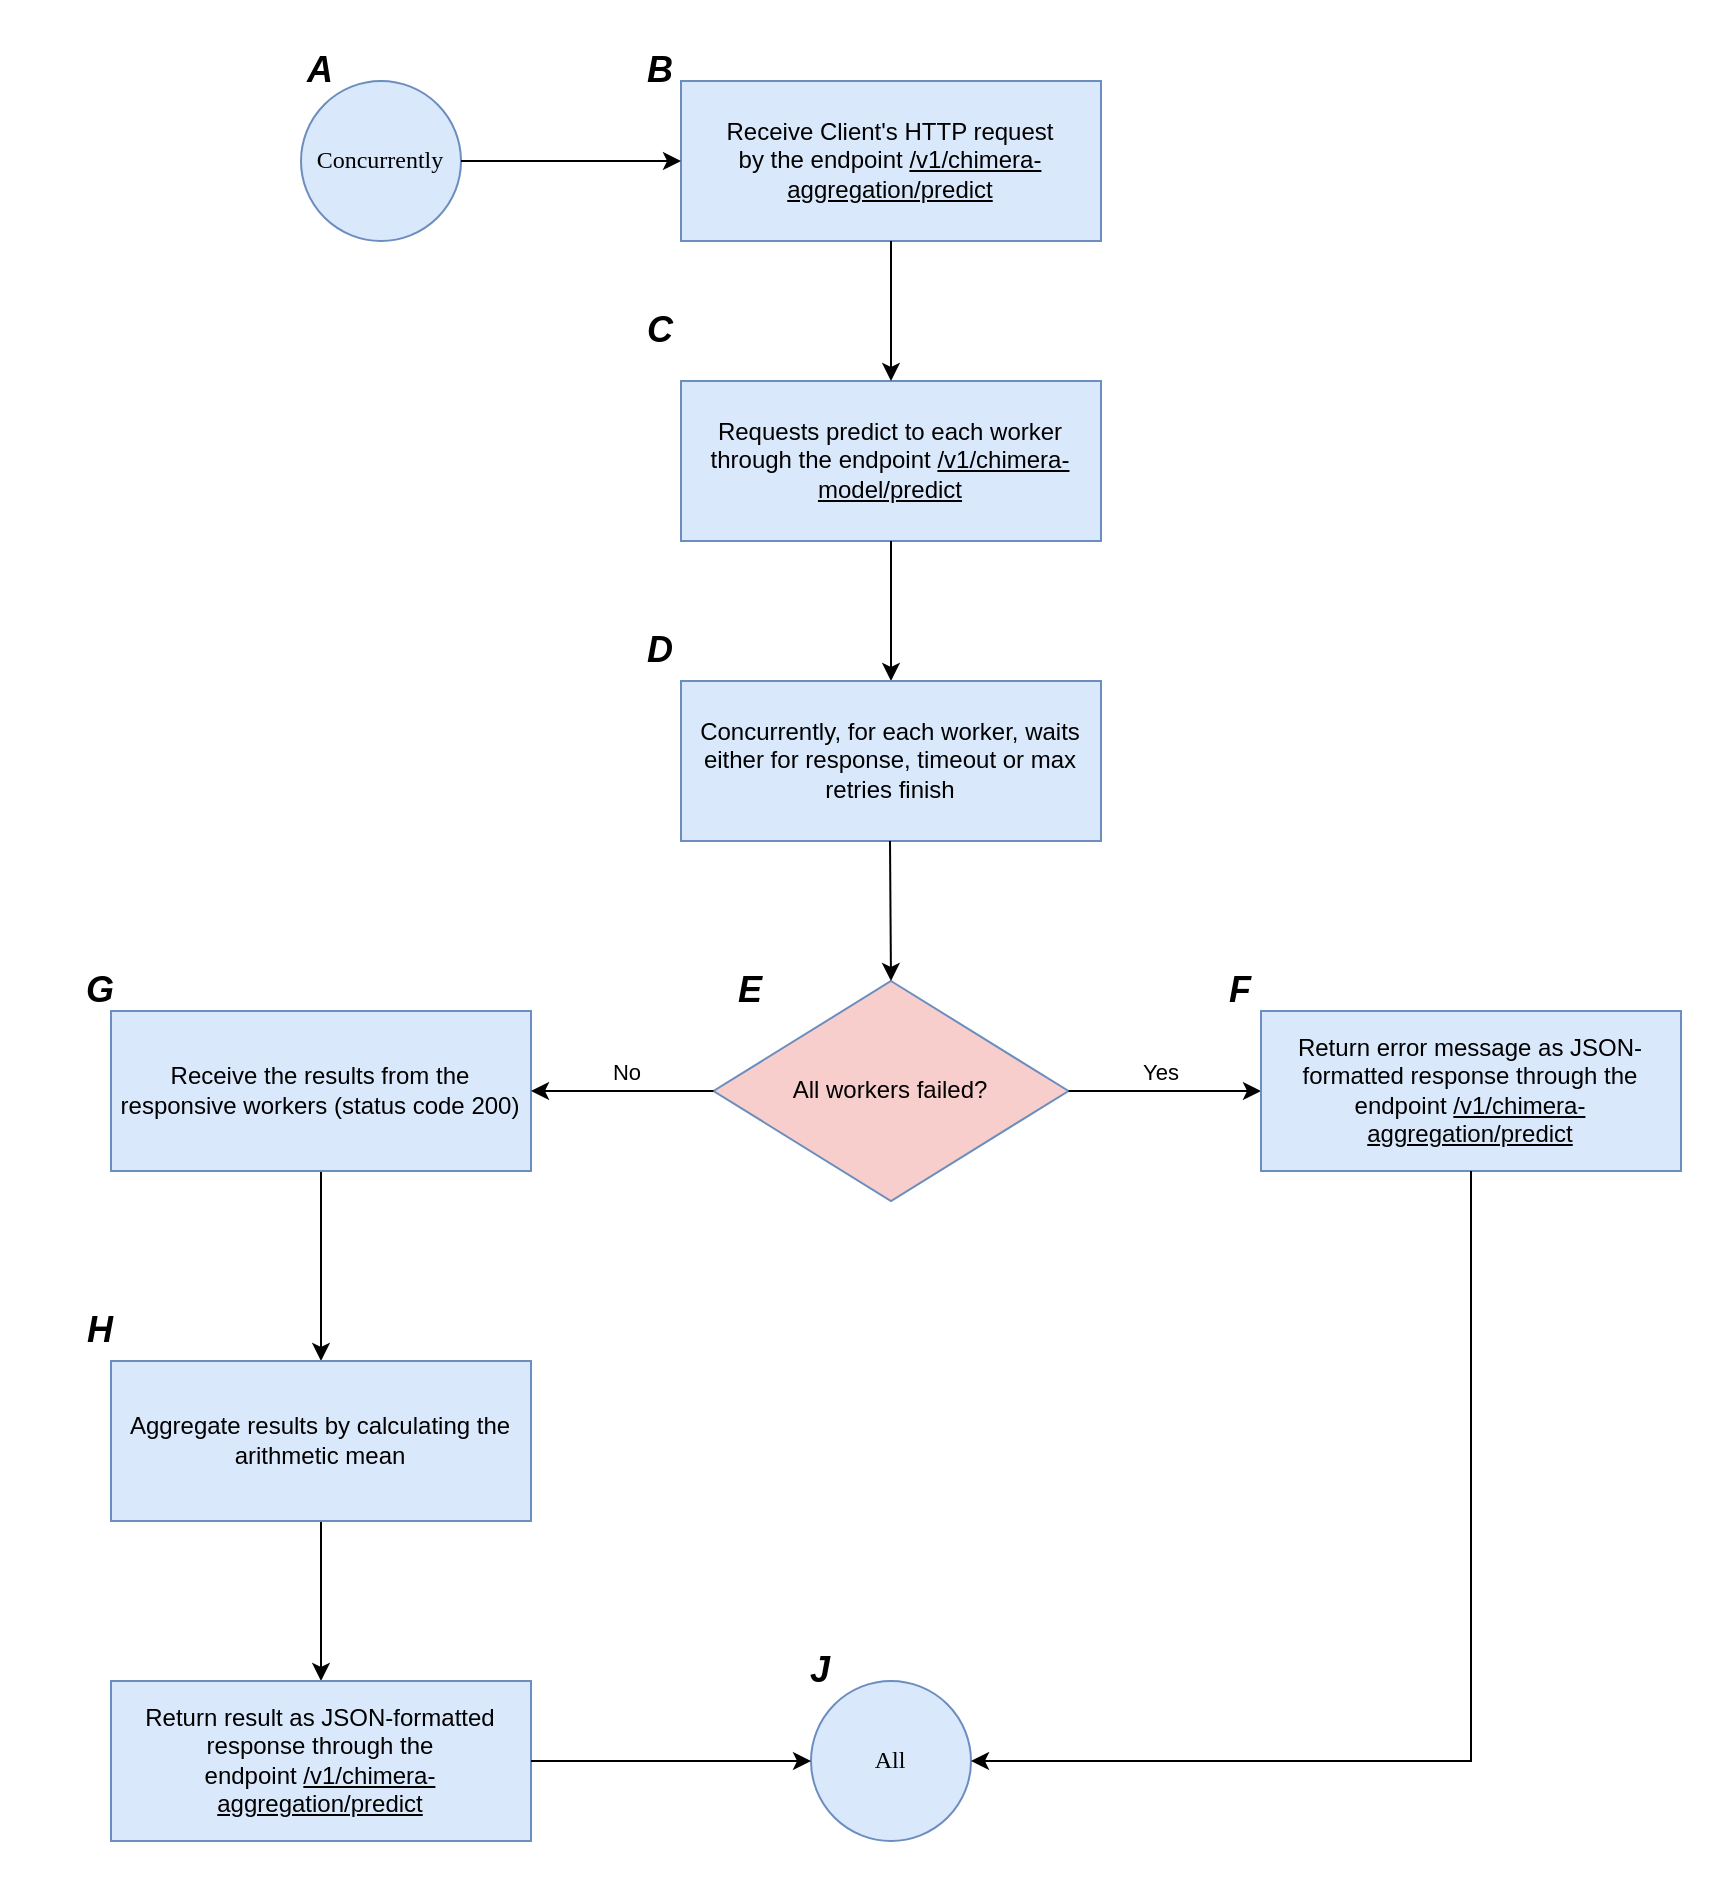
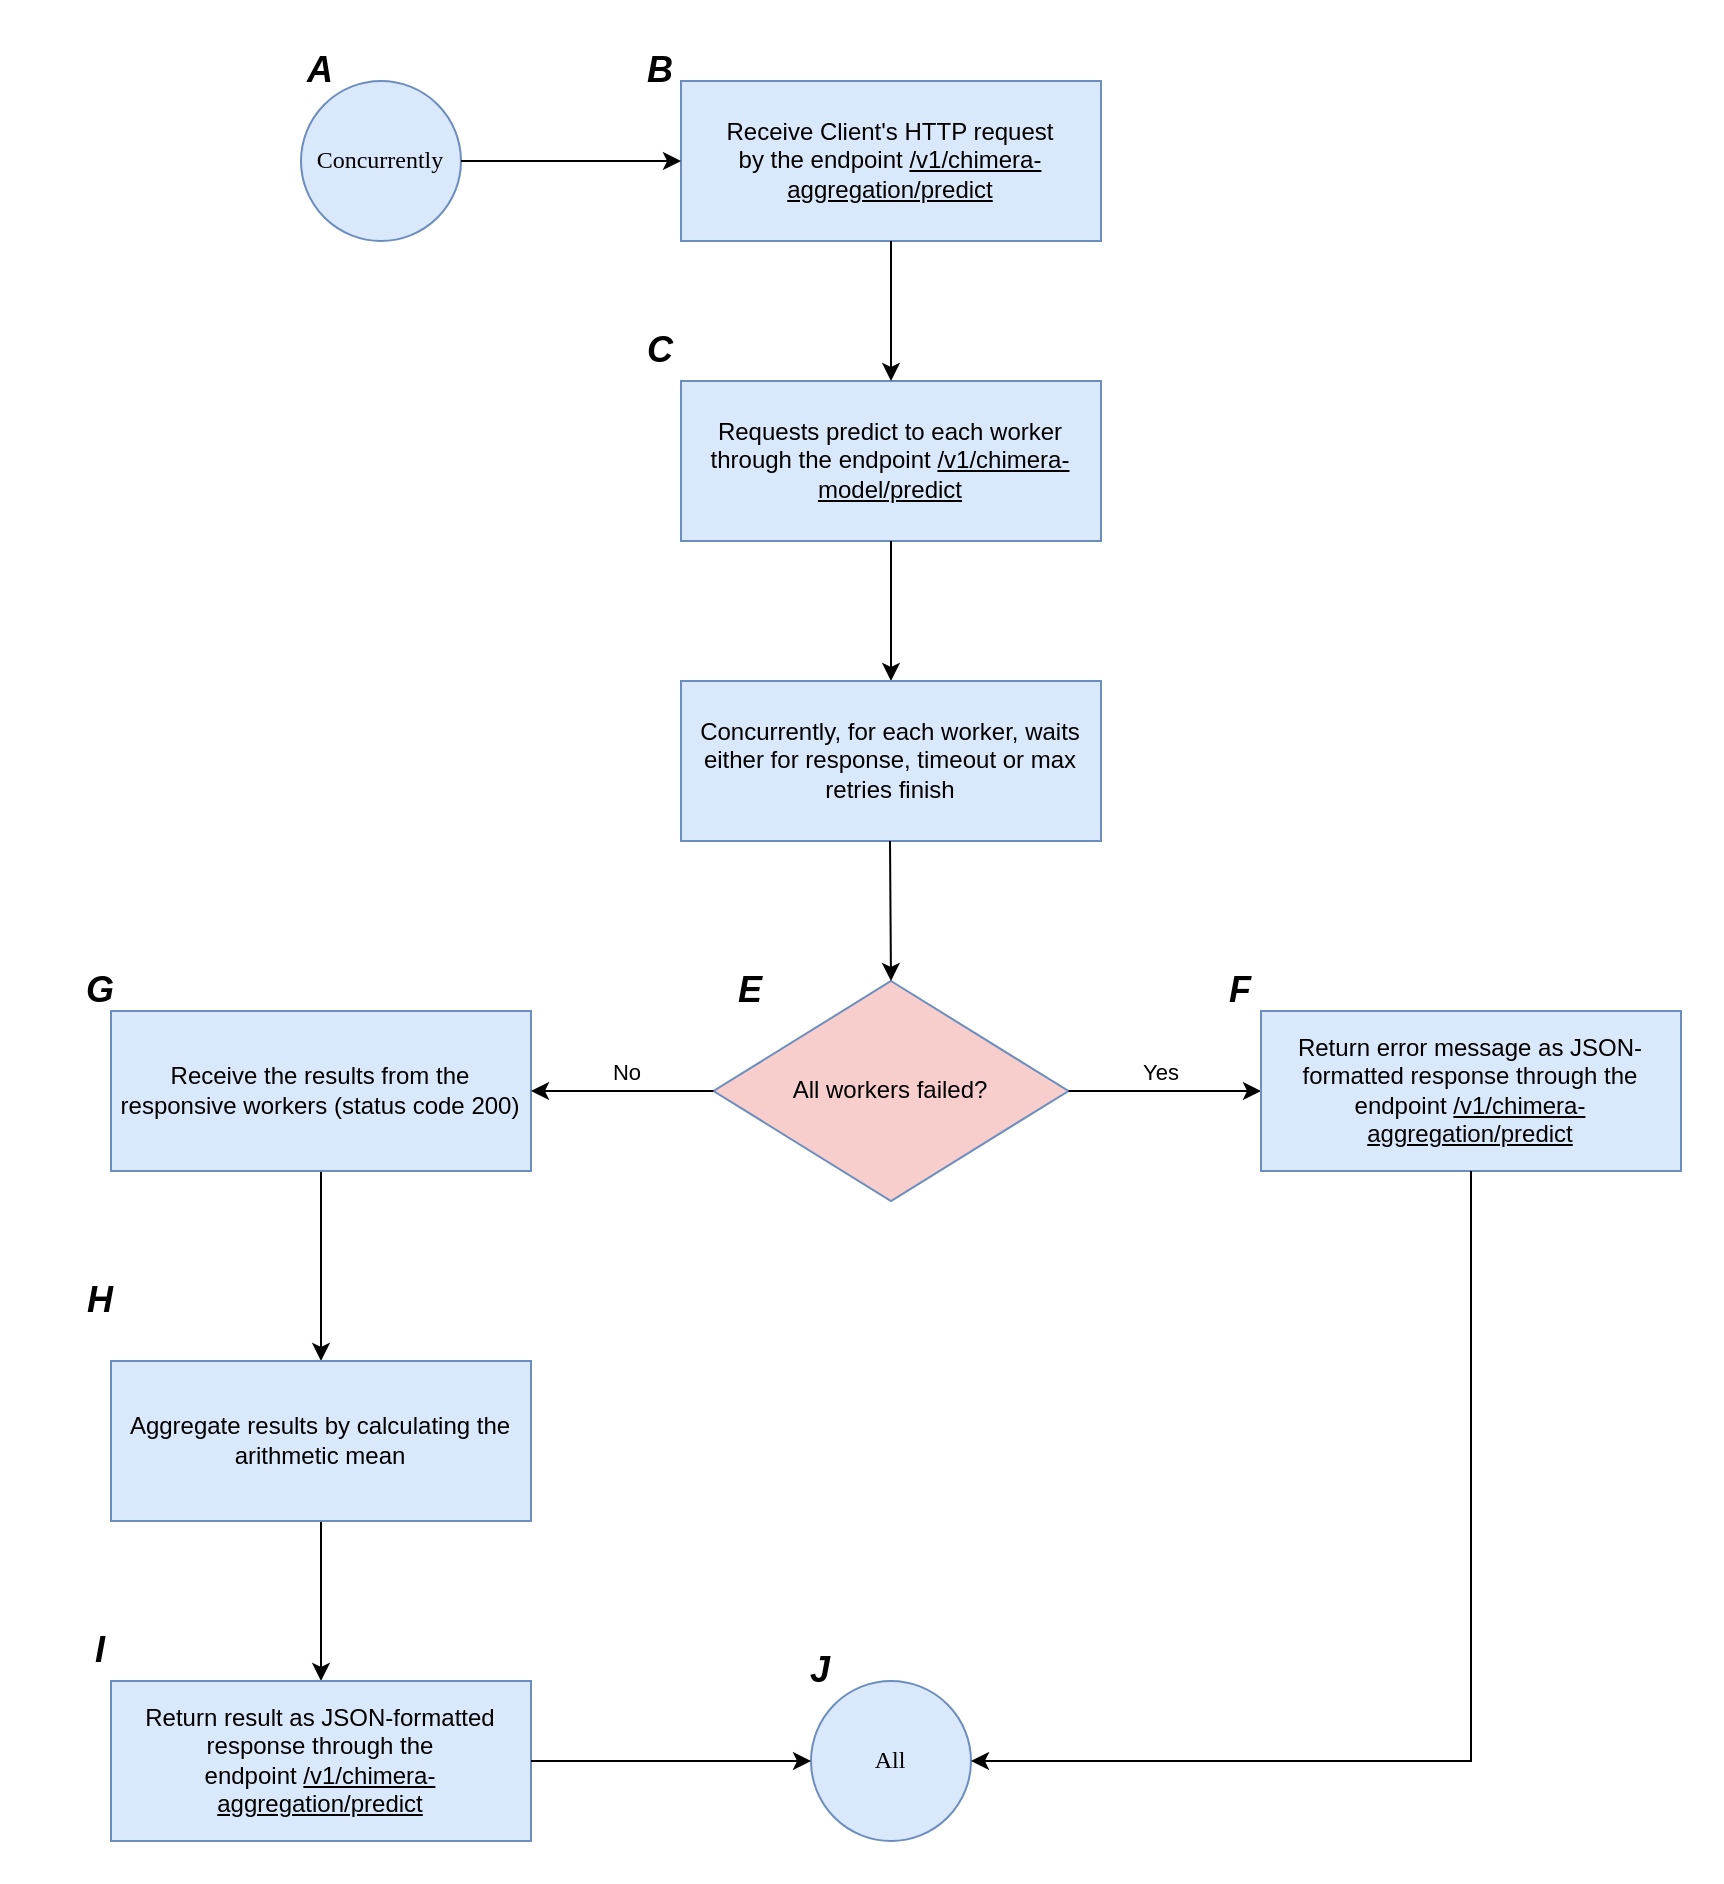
node "C": moved (661, 331) -> (661, 351)
node "D": removed
node "H": moved (101, 1331) -> (101, 1301)
node "I": added
